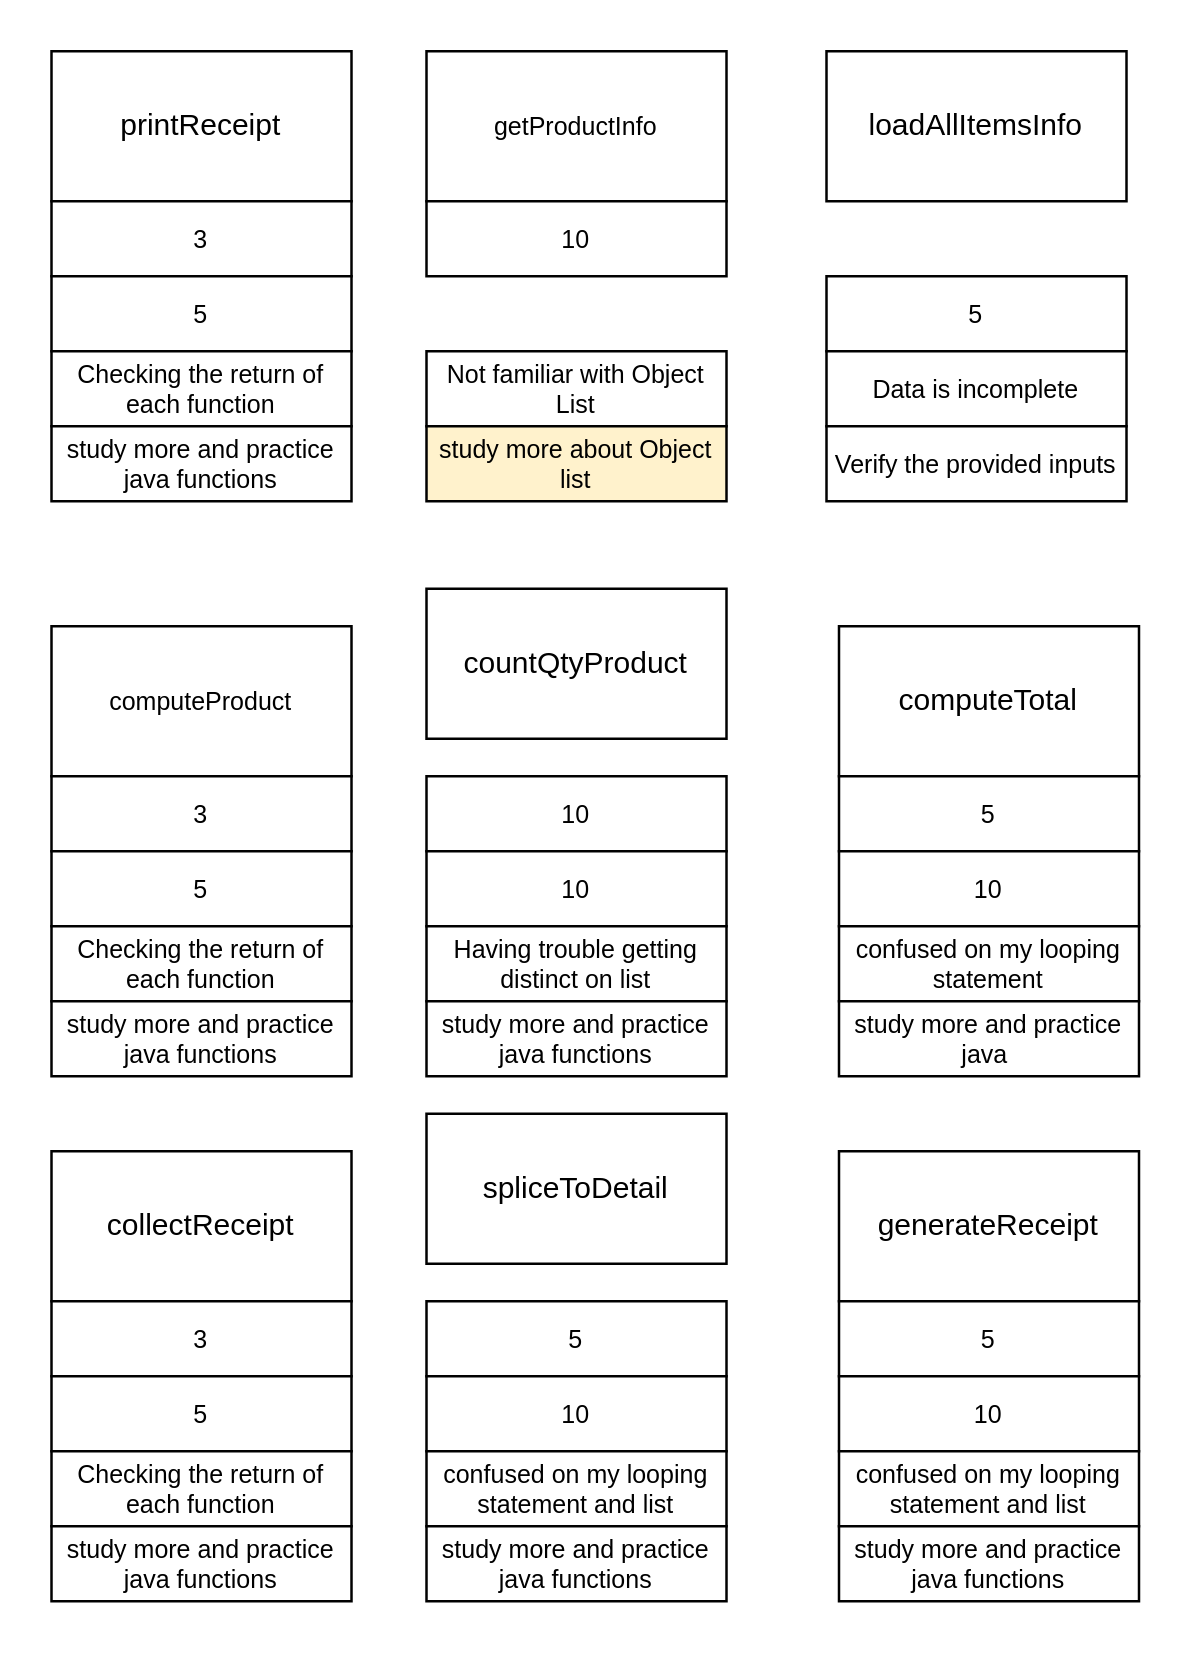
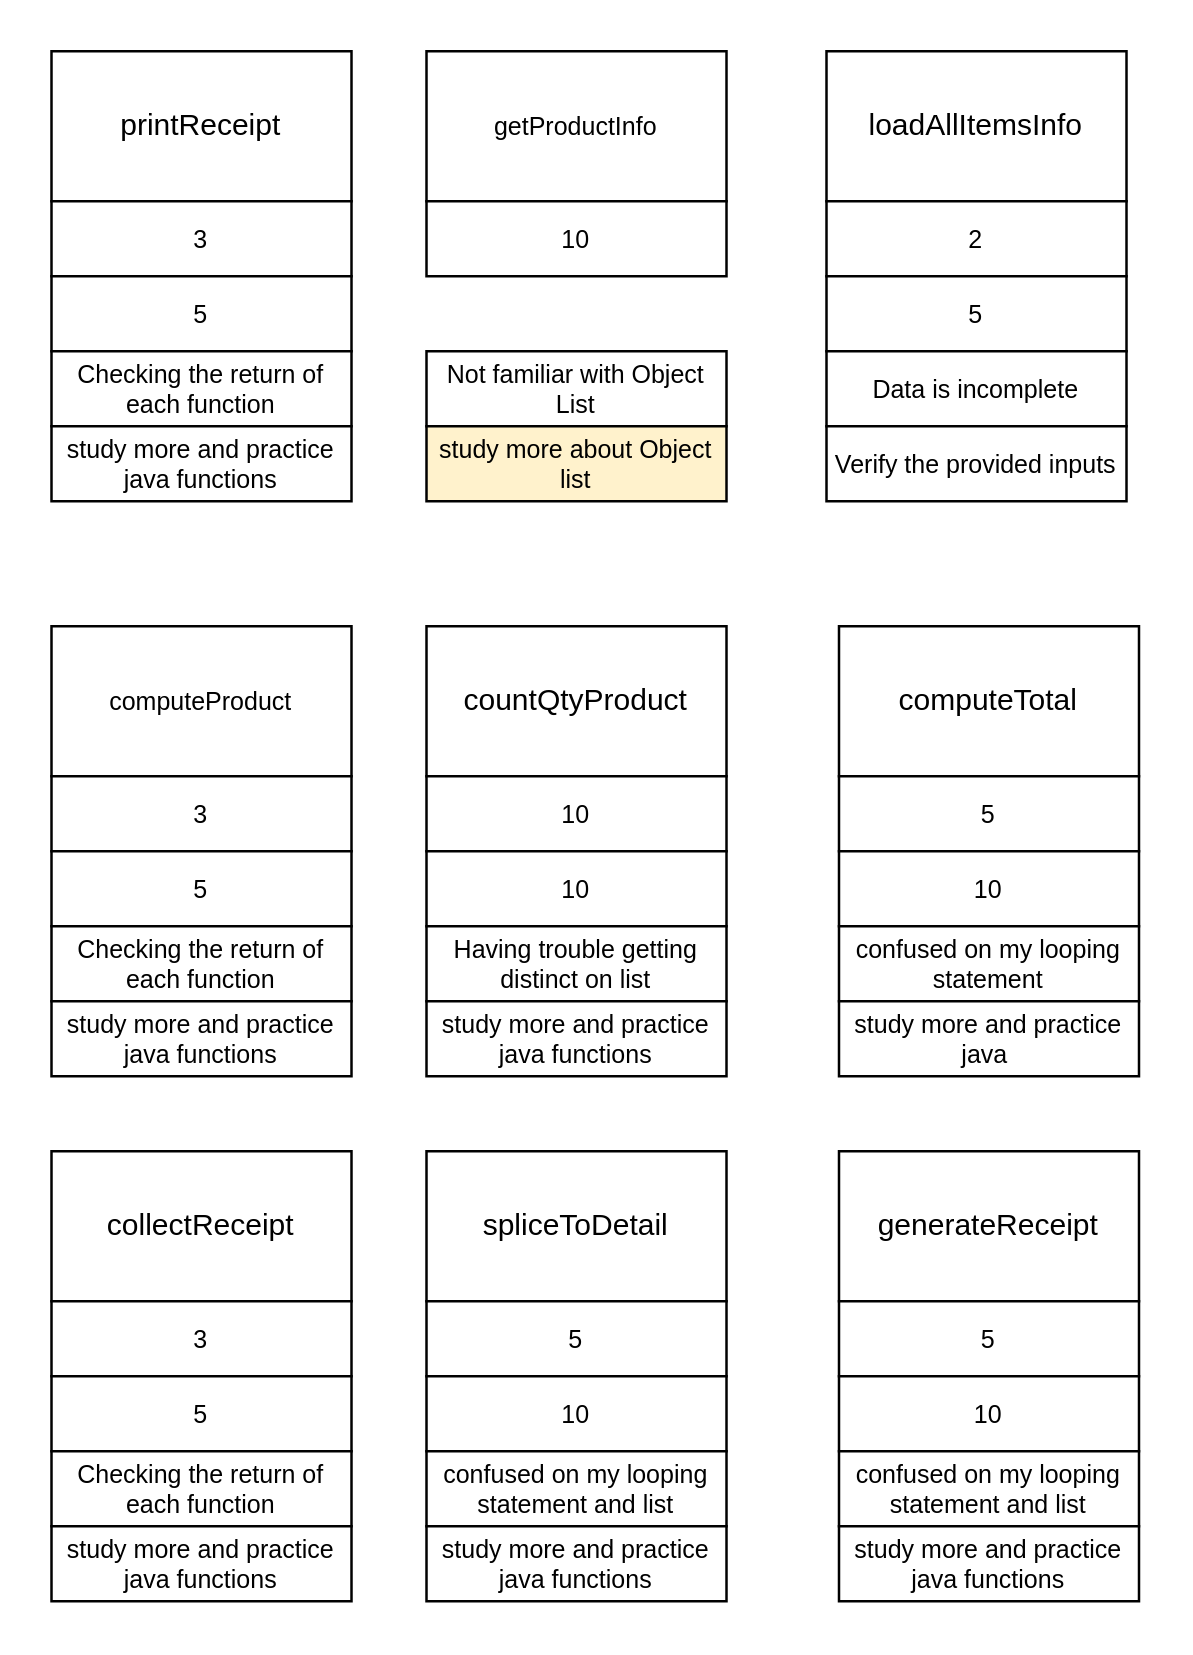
node "2": added
node "countQtyProduct": moved (576, 664) -> (576, 701)
node "spliceToDetail": moved (576, 1189) -> (576, 1226)
